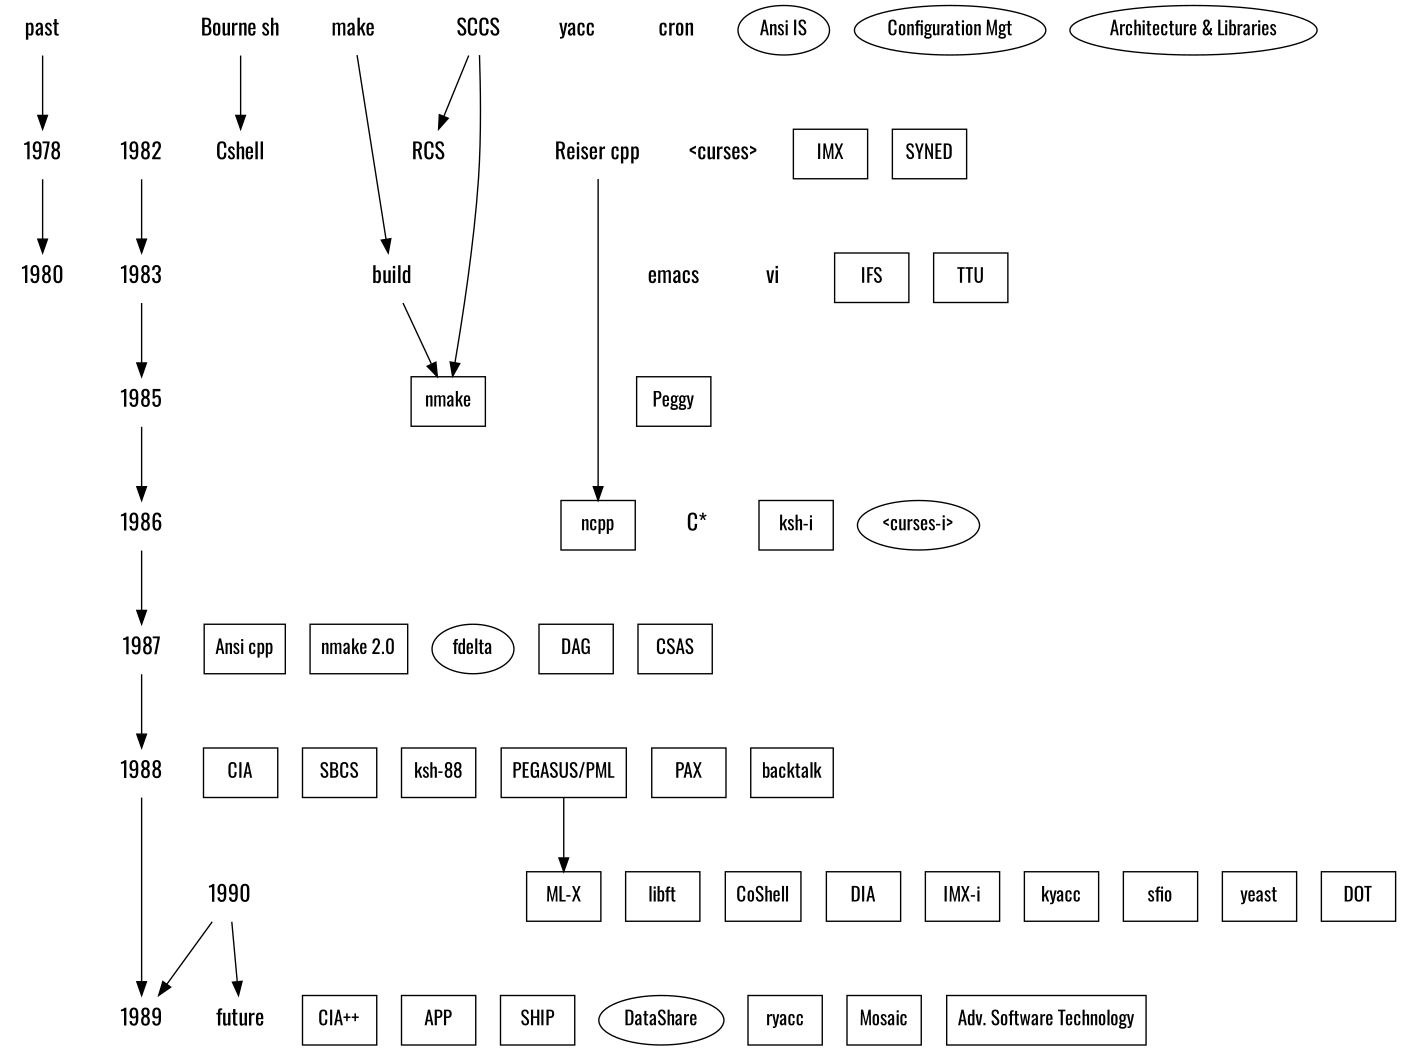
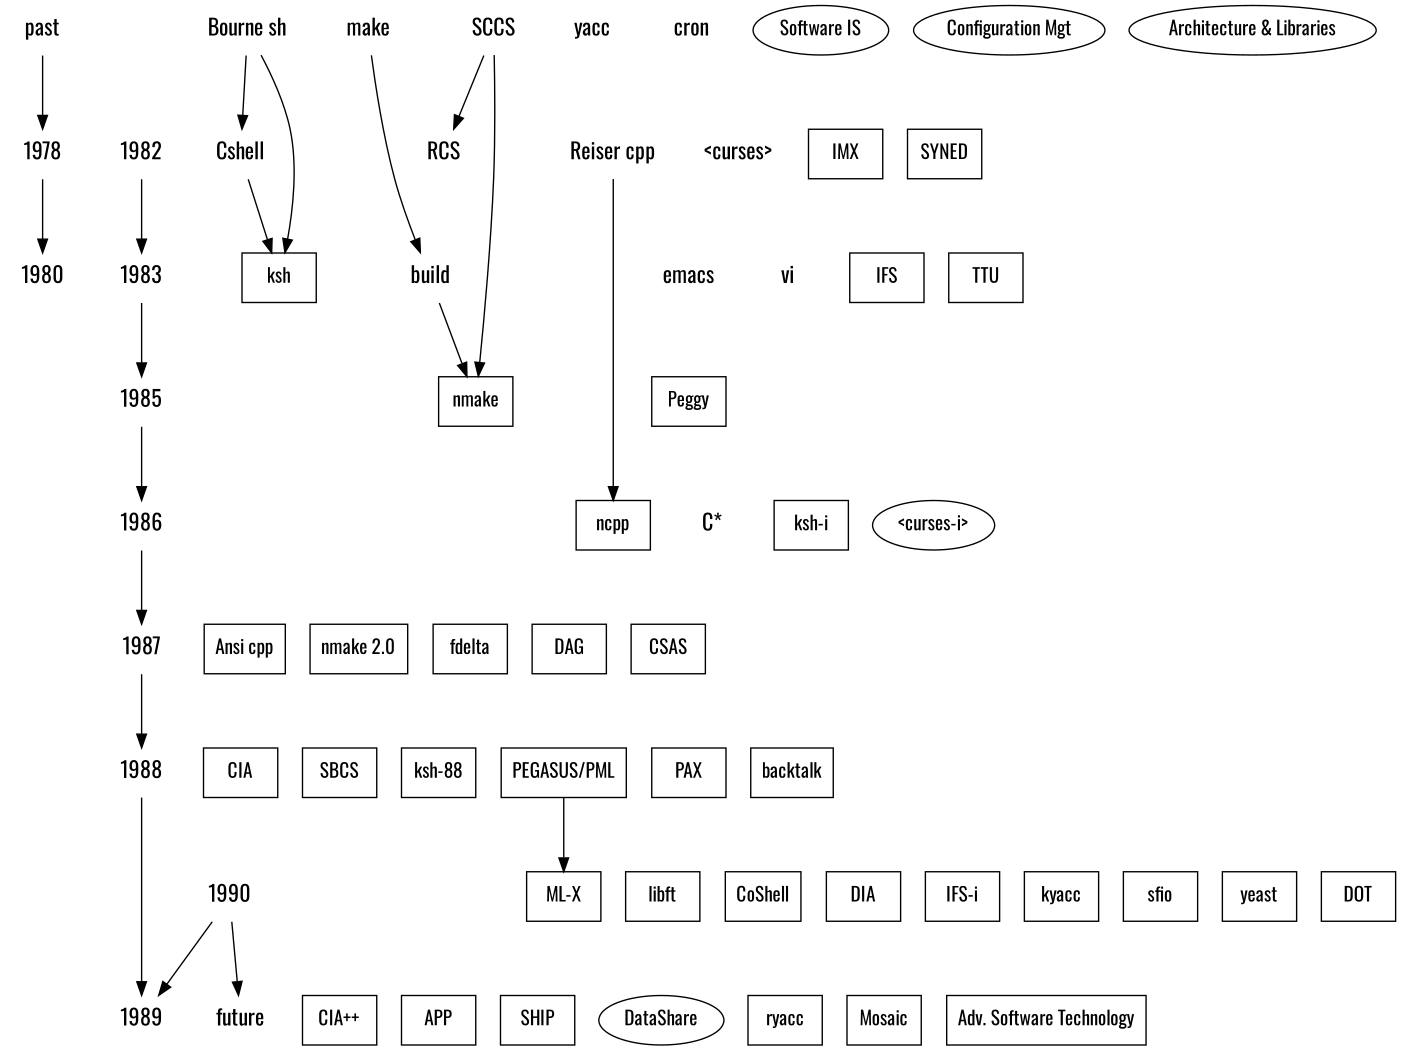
node "Ansi IS": label "Ansi IS" -> "Software IS"
node "ksh": added
node "fdelta": shape ellipse -> box
node "IMX-i": label "IMX-i" -> "IFS-i"
